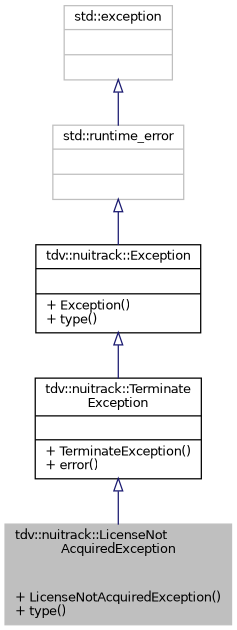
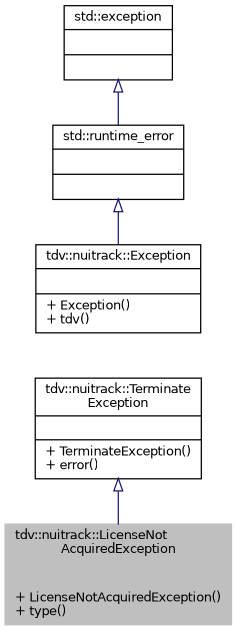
node "std::exception": color grey75 -> black
node "std::runtime_error": color grey75 -> black
node "tdv::nuitrack::Exception": text "+ type()" -> "+ tdv()"
edge "tdv::nuitrack::Terminate" -> "tdv::nuitrack::Exception": removed
